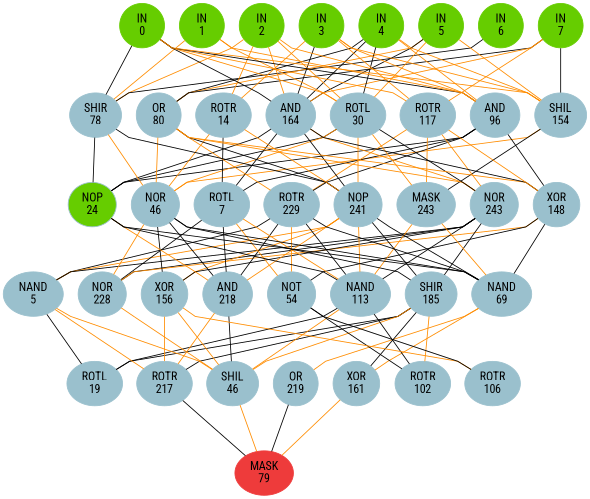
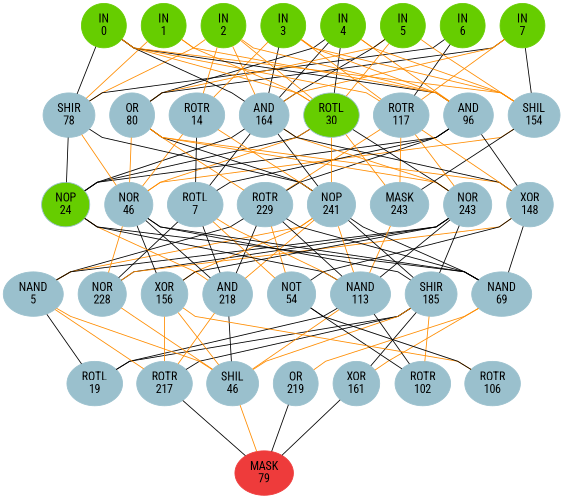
edge "IN 6" -- "ROTR 117": added
node "ROTL 30": fillcolor lightblue3 -> chartreuse3
edge "MASK 243" -- "NAND 69": removed
edge "XOR 161" -- "MASK 79": color darkorange -> black
